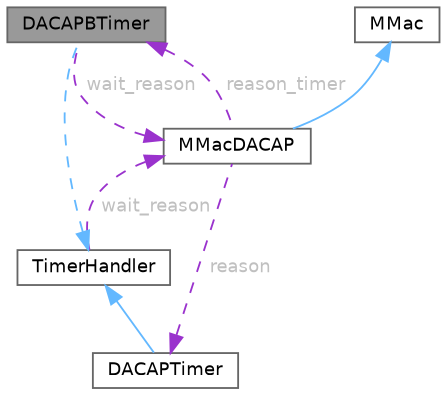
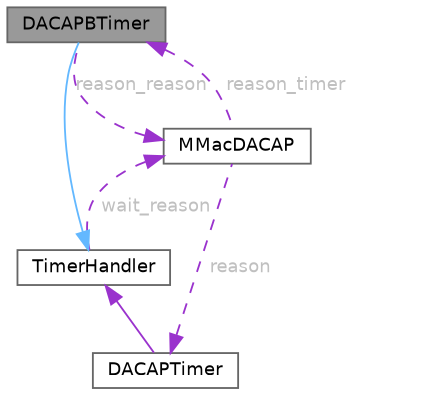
node "MMac": removed
edge "DACAPBTimer" -> "MMacDACAP": label " wait_reason" -> " reason_reason"
edge "DACAPBTimer" -> "TimerHandler": style dashed -> solid
edge "DACAPTimer" -> "TimerHandler": color steelblue1 -> darkorchid3
